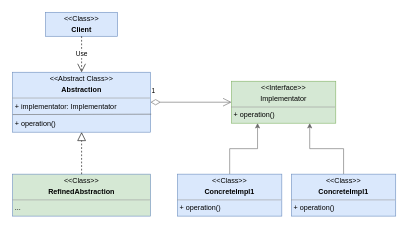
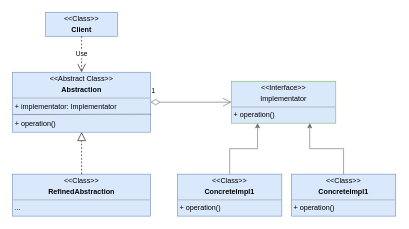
node "<<Interface>> Implementator + operation()": fillcolor #d5e8d4 -> #dae8fc
node "<<Class>> RefinedAbstraction ...": fillcolor #d5e8d4 -> #dae8fc
